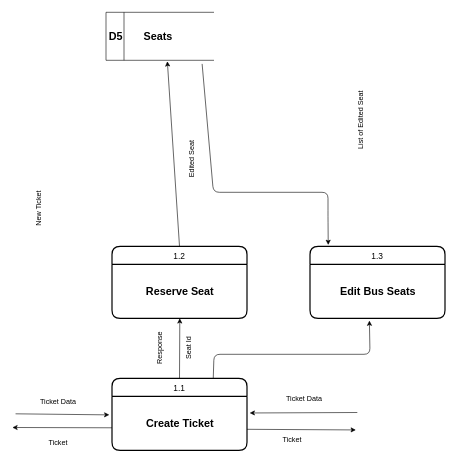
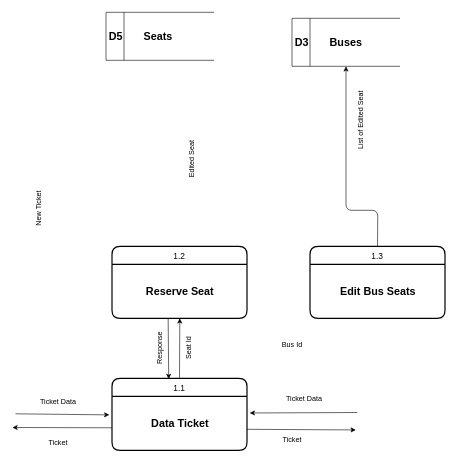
node "D3 Buses": added
edge "D5 Seats" -> "1.3": removed
edge "1.2" -> "D5 Seats": removed
edge "1.3" -> "D3 Buses": added
node "Bus Id": added
edge "Reserve Seat" -> "1.1": added
edge "1.1" -> "Edit Bus Seats": removed
node "Create Ticket": label "Create Ticket" -> "Data Ticket"
